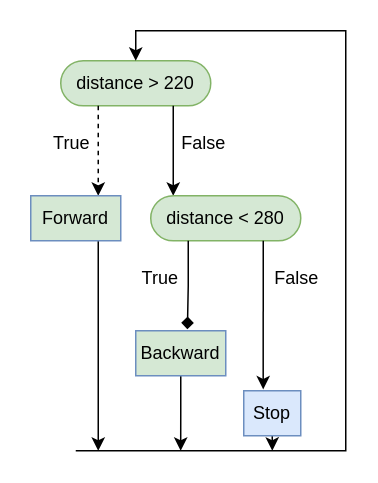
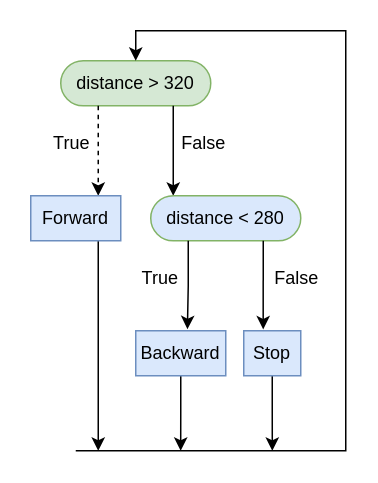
node "distance > 220": label "distance > 220" -> "distance > 320"
node "Forward": fillcolor #d5e8d4 -> #dae8fc
node "distance < 280": fillcolor #d5e8d4 -> #dae8fc
edge "distance < 280" -> "Backward": arrowhead diamond -> classic
node "Backward": fillcolor #d5e8d4 -> #dae8fc
node "Stop": moved (272, 413) -> (272, 353)
